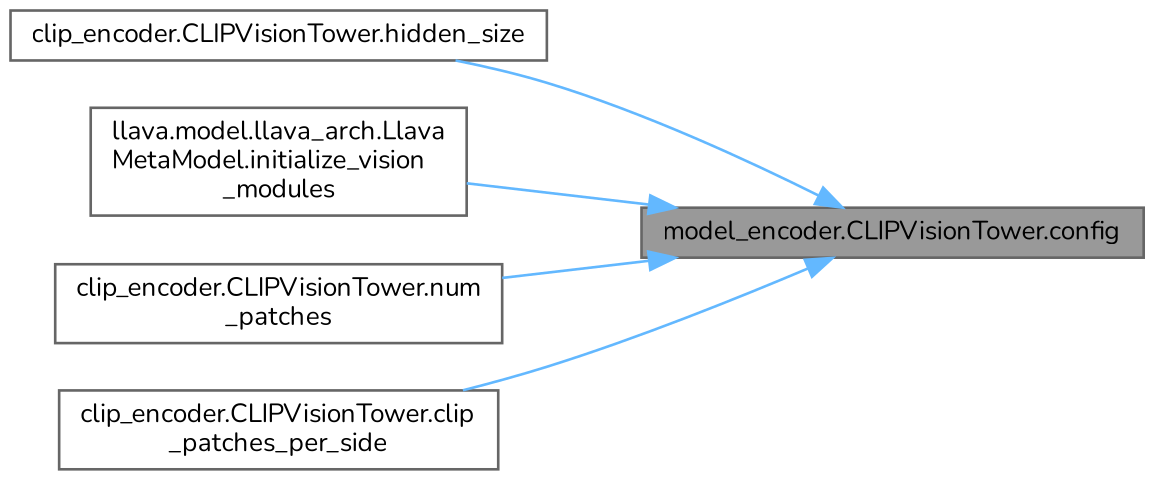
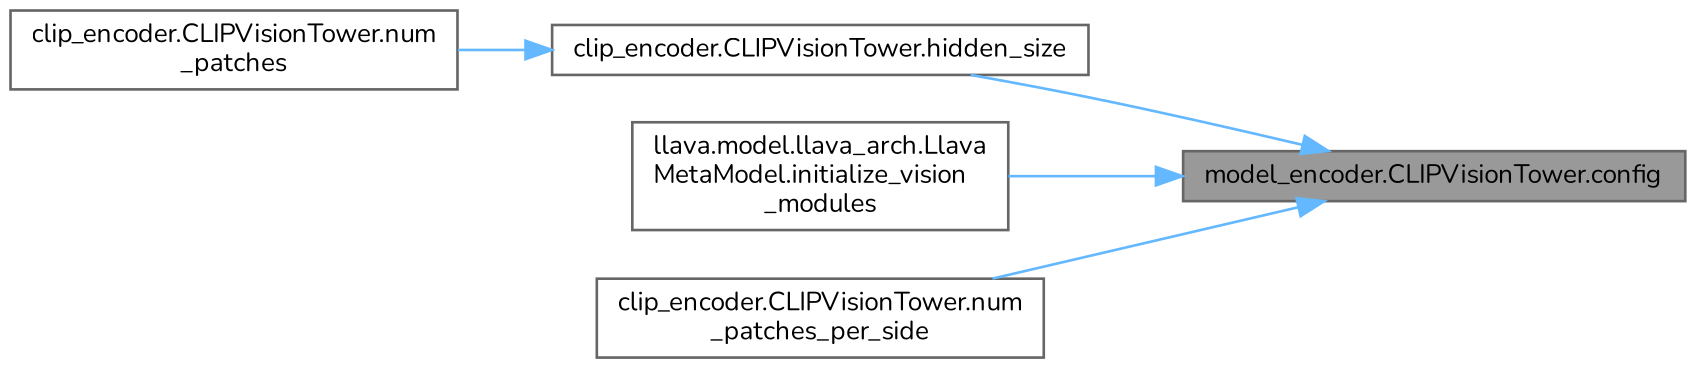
edge "clip_encoder.CLIPVisionTower.num _patches" -> "model_encoder.CLIPVisionTower.config": now "clip_encoder.CLIPVisionTower.num _patches" -> "clip_encoder.CLIPVisionTower.hidden_size"
node "clip_encoder.CLIPVisionTower.clip _patches_per_side": label "clip_encoder.CLIPVisionTower.clip _patches_per_side" -> "clip_encoder.CLIPVisionTower.num _patches_per_side"
